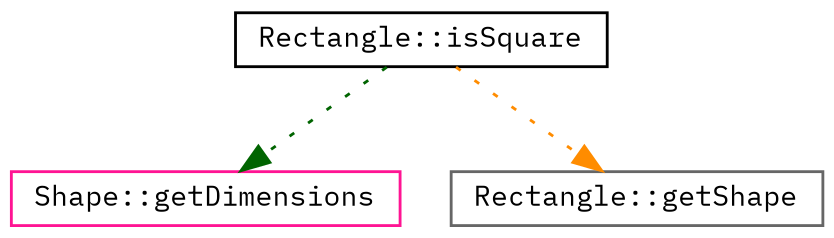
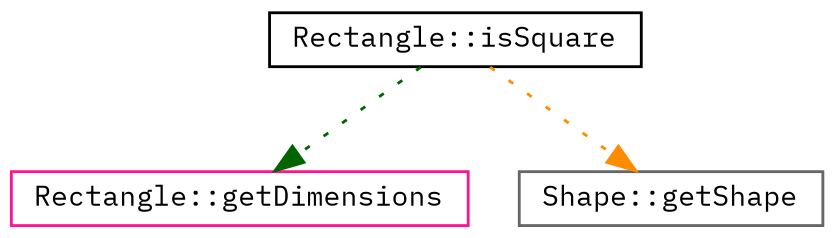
node "Shape::getDimensions": label "Shape::getDimensions" -> "Rectangle::getDimensions"
node "Rectangle::getShape": label "Rectangle::getShape" -> "Shape::getShape"
